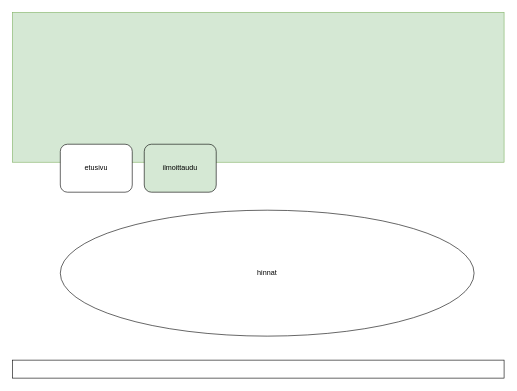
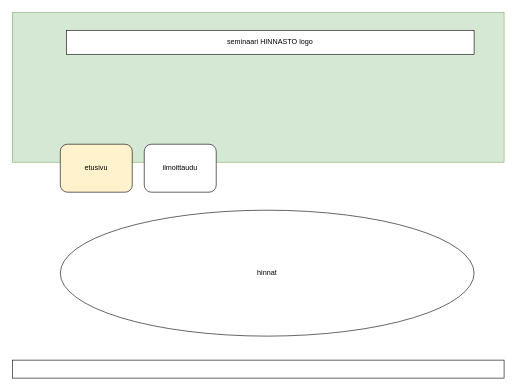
node "seminaari HINNASTO logo": added
node "etusivu": fillcolor #ffffff -> #fff2cc
node "ilmoittaudu": fillcolor #d5e8d4 -> #ffffff
